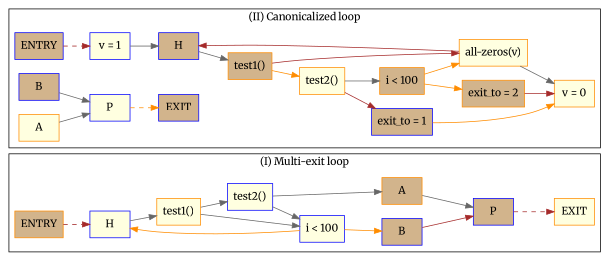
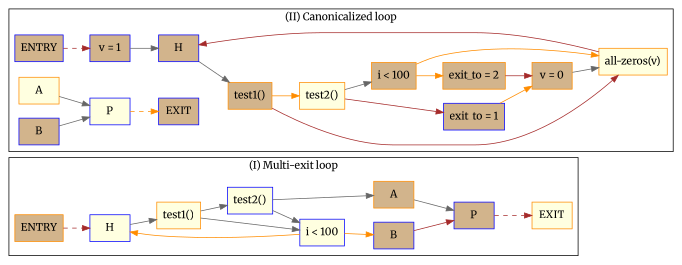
node "v = 1": fillcolor lightyellow -> tan
edge "all-zeros(v)" -> "v = 0": reversed
node "v = 0": fillcolor lightyellow -> tan
